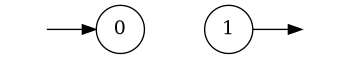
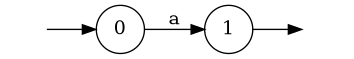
edge "0" -> "1": added, label "a"
